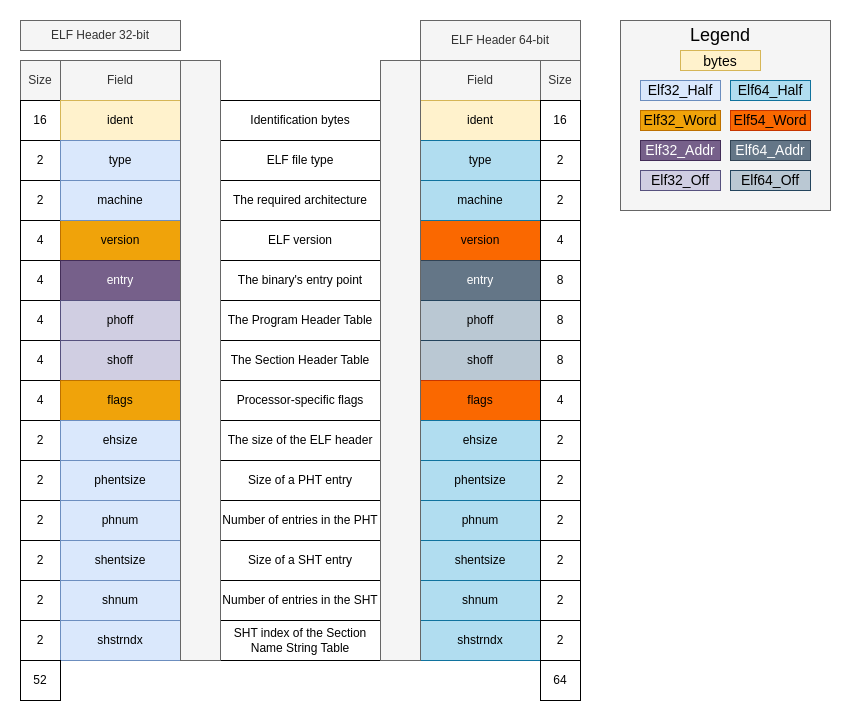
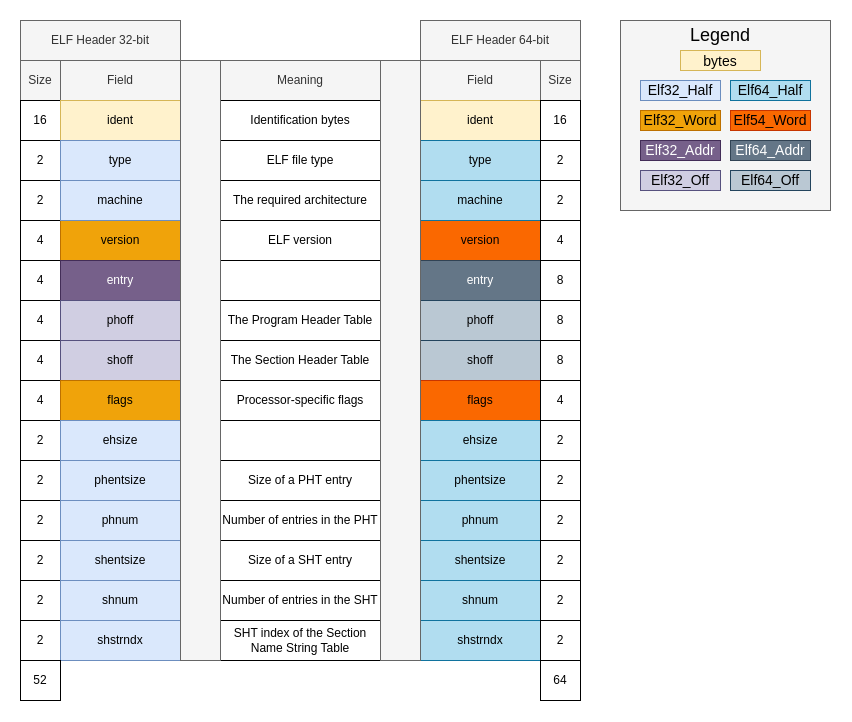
node "ELF Header 32-bit": size 160x30 -> 160x40
node "Meaning": added
node "The binary's entry point": removed
node "The size of the ELF header": removed
